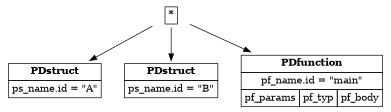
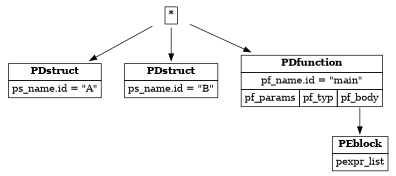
node "PEblock": added
